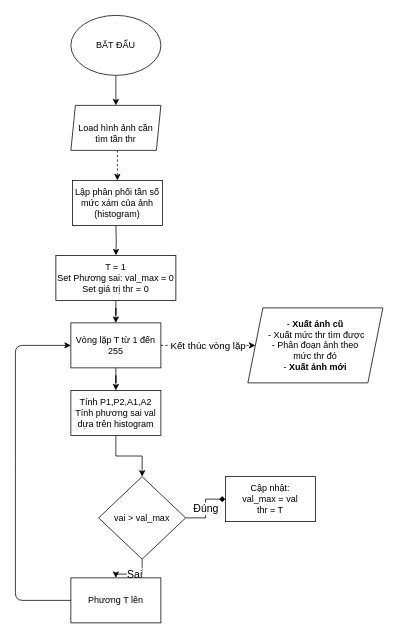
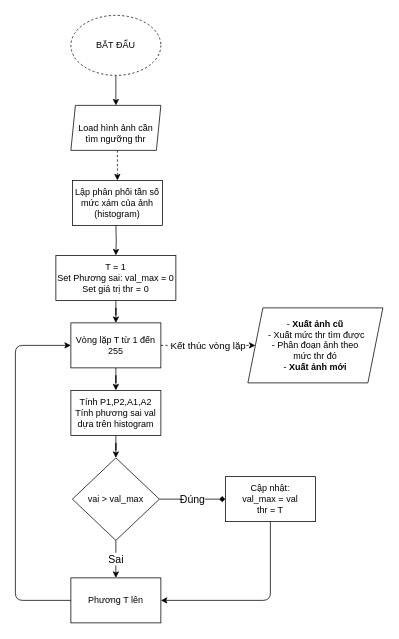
node "BẮT ĐẨU": style solid -> dashed
node "Load hình ảnh cần tìm tần thr": label "Load hình ảnh cần tìm tần thr" -> "Load hình ảnh cần tìm ngưỡng thr"
node "vai > val_max": moved (142, 518) -> (116, 499)
edge "Cập nhật: val_max = val thr = T" -> "Phương T lên": added
